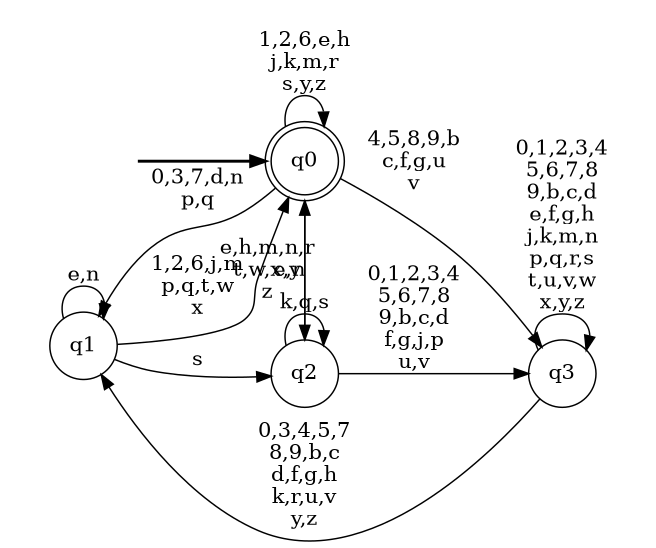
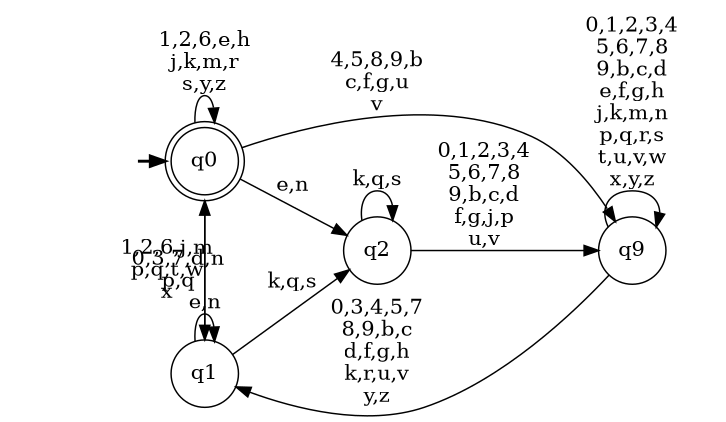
edge "q2" -> "q0": removed, label "e,h,m,n,r t,w,x,y z"
edge "q1" -> "q2": label "s" -> "k,q,s"
node "q3": label "q3" -> "q9"
